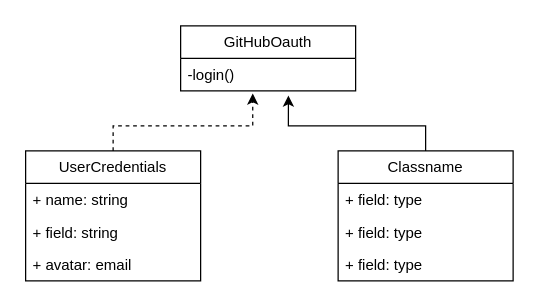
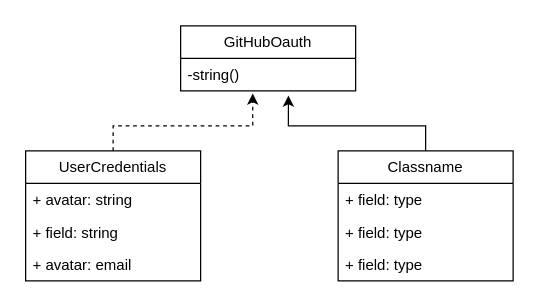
node "-login()": label "-login()" -> "-string()"
node "+ name: string": label "+ name: string" -> "+ avatar: string"
